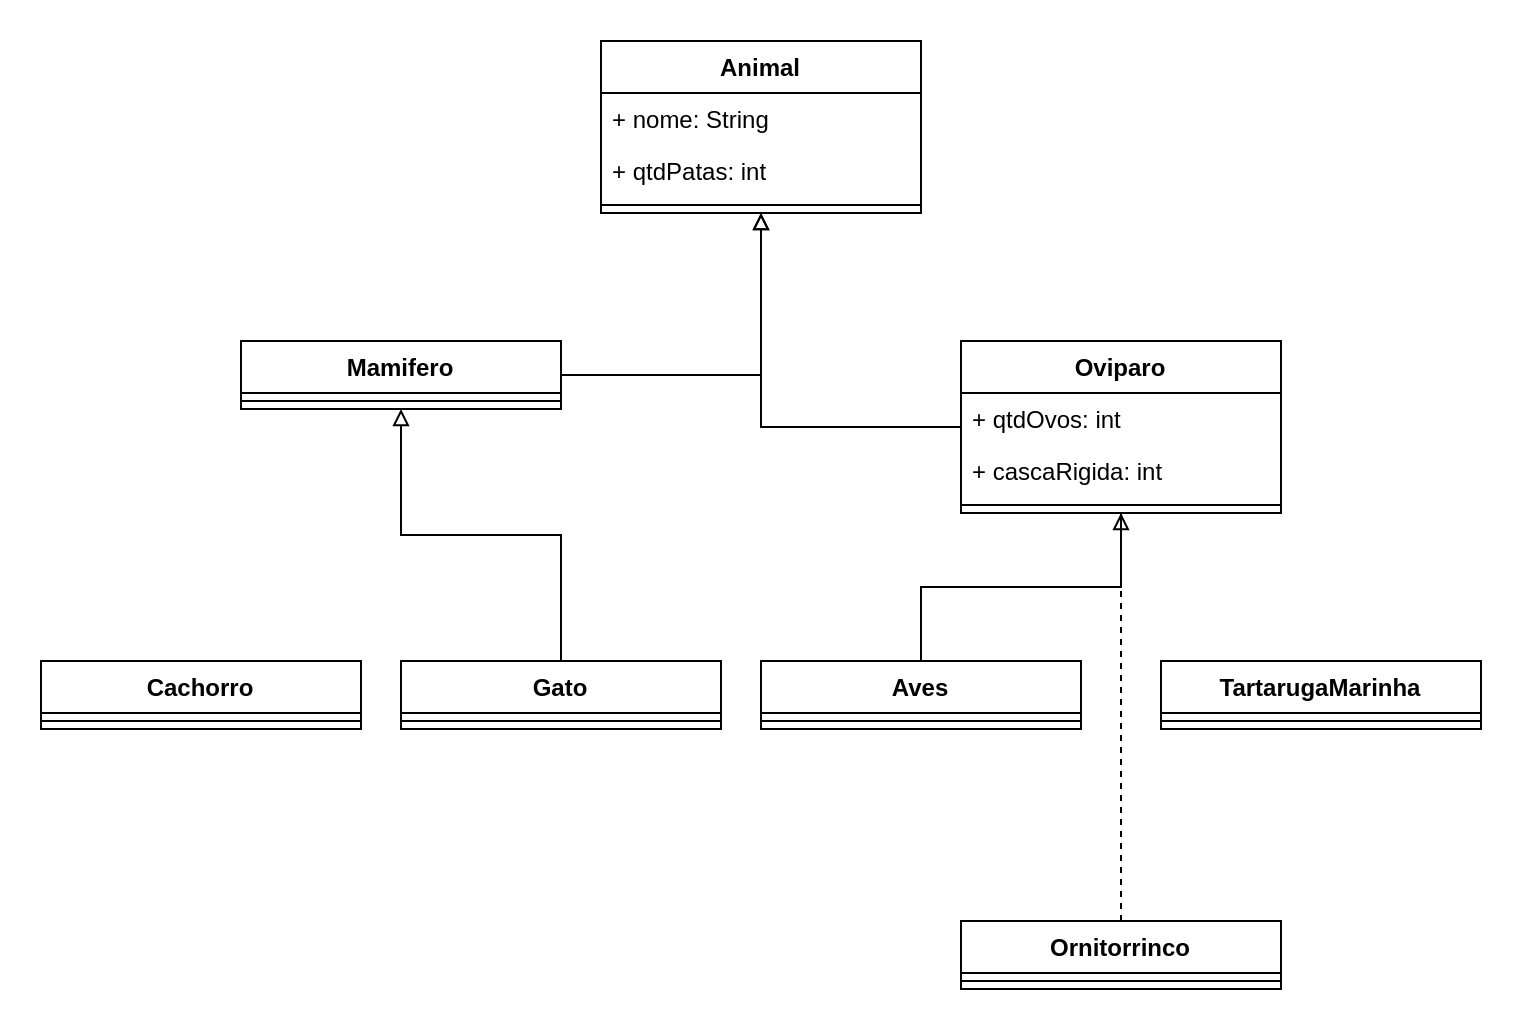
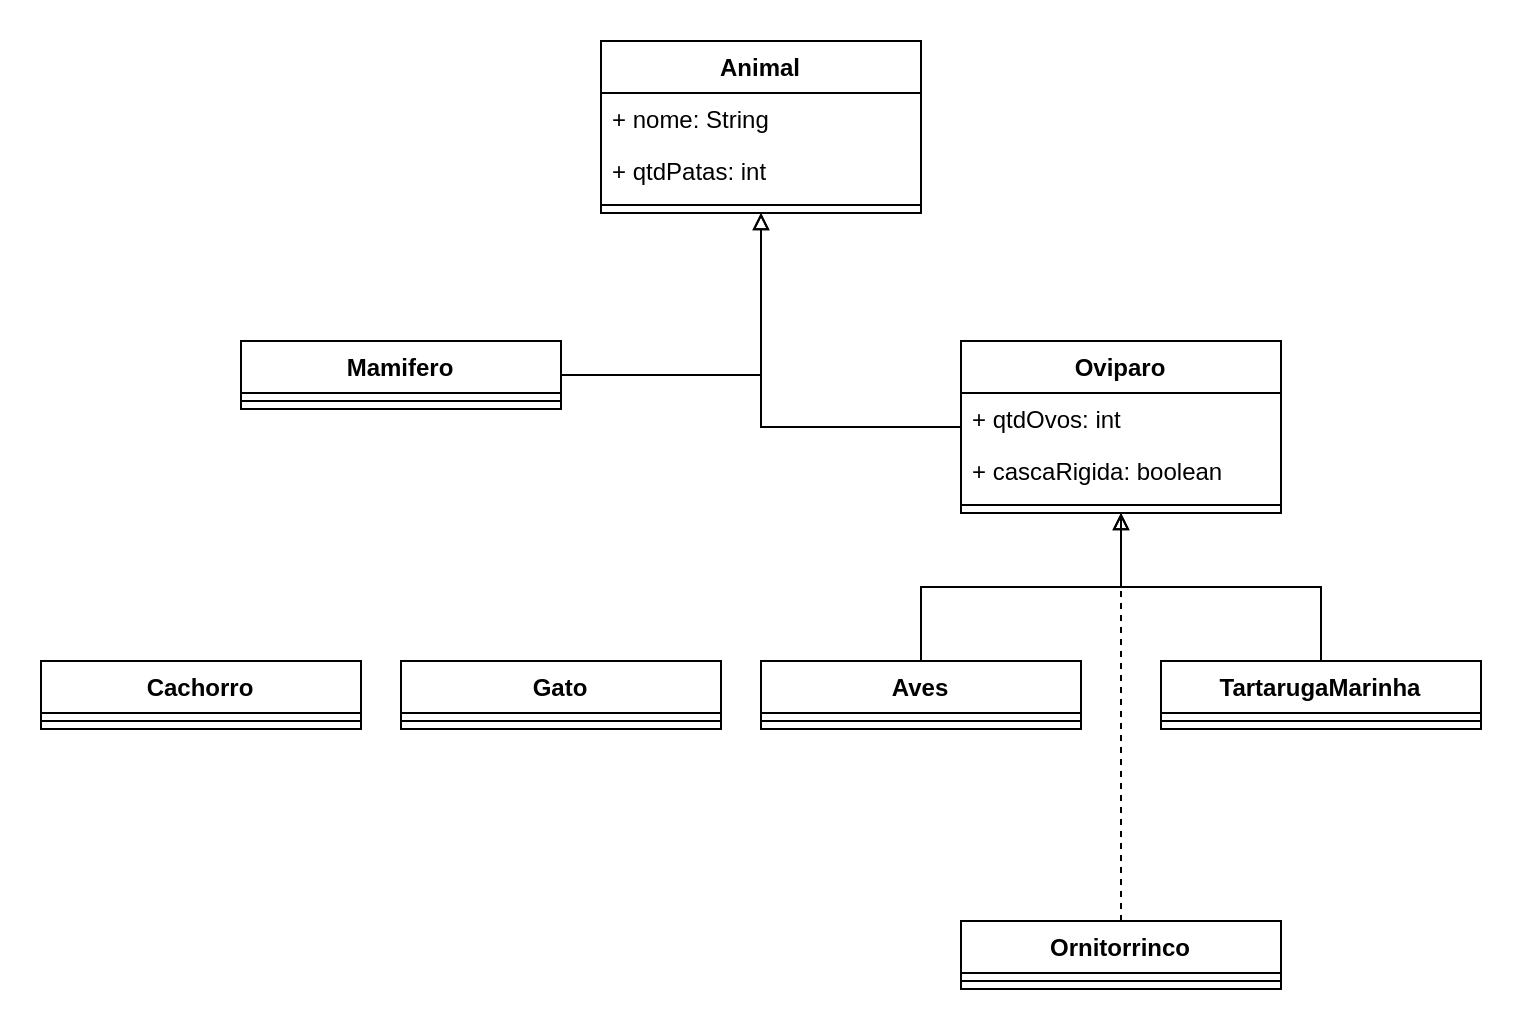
node "+ cascaRigida: int": label "+ cascaRigida: int" -> "+ cascaRigida: boolean"
edge "Gato" -> "Mamifero": removed
edge "TartarugaMarinha" -> "Oviparo": added
